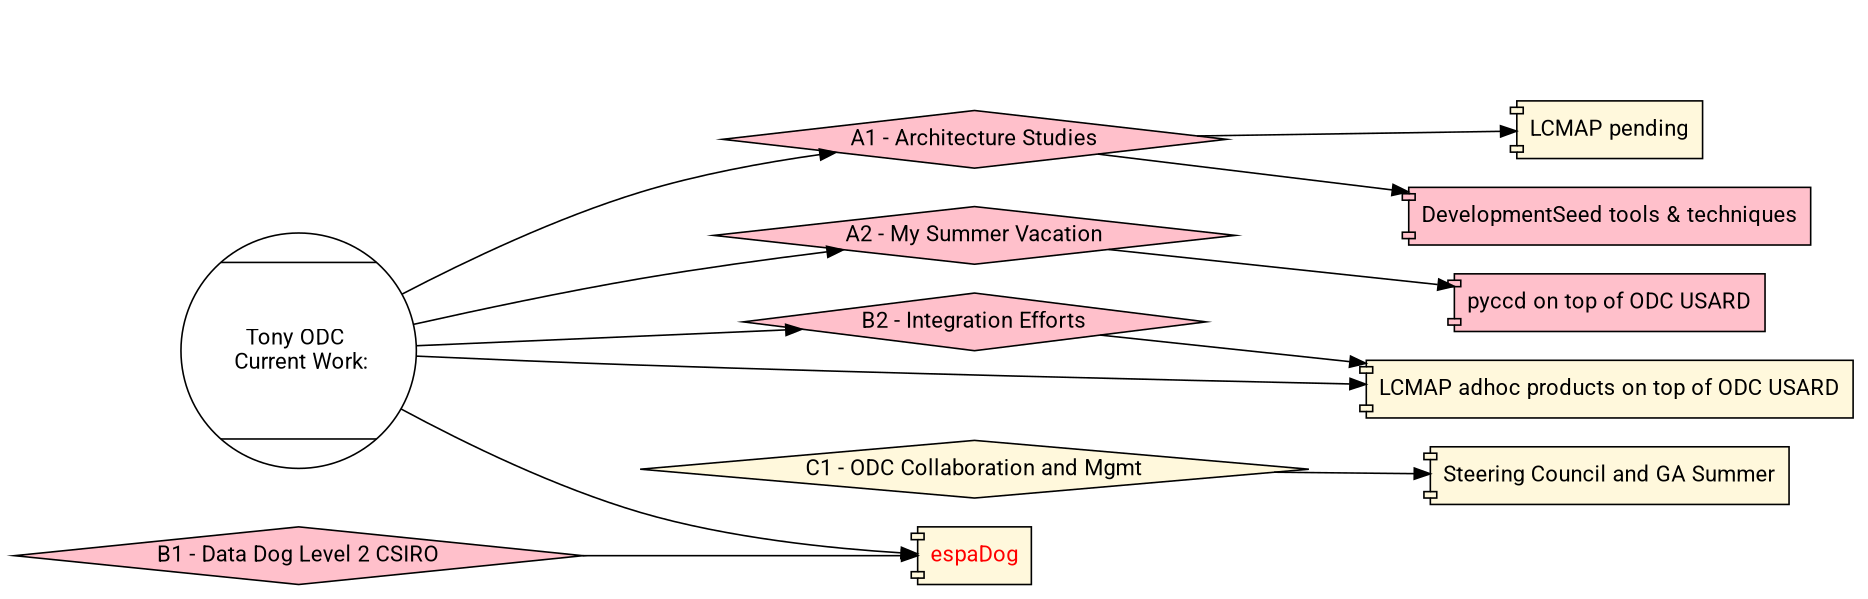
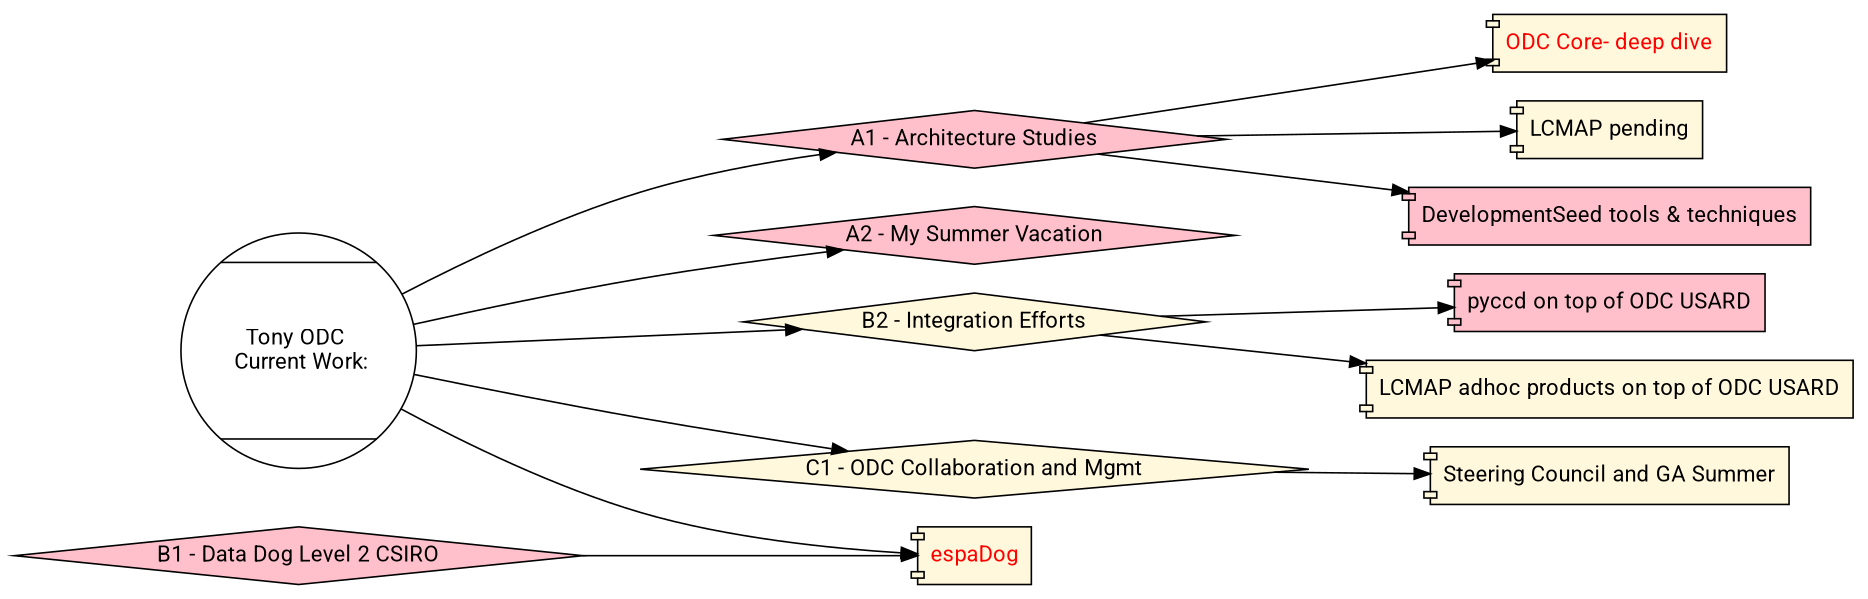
node "ODC Core- deep dive": added
edge "A2 - My Summer Vacation" -> "pyccd on top of ODC USARD": now "B2 - Integration Efforts" -> "pyccd on top of ODC USARD"
node "B2 - Integration Efforts": fillcolor pink -> cornsilk
edge "Tony ODC Current Work:" -> "LCMAP adhoc products on top of ODC USARD": now "Tony ODC Current Work:" -> "C1 - ODC Collaboration and Mgmt"
